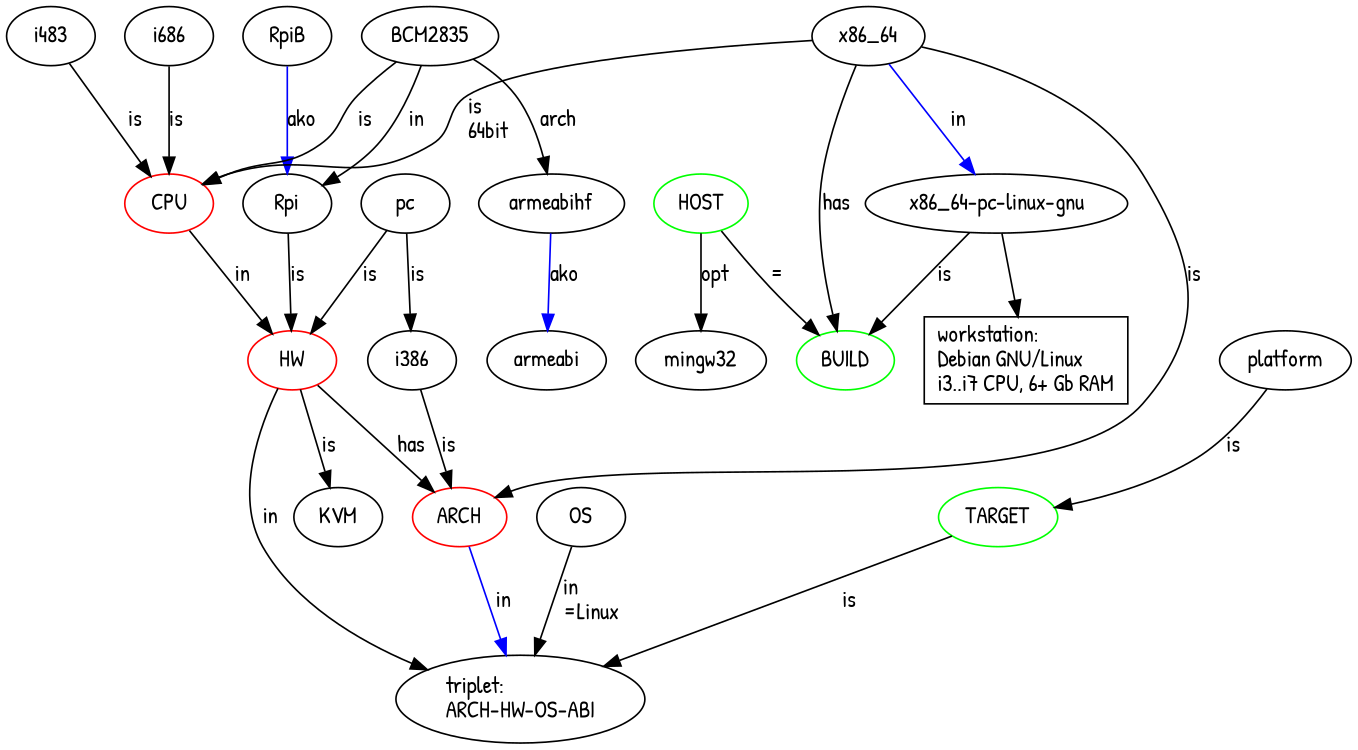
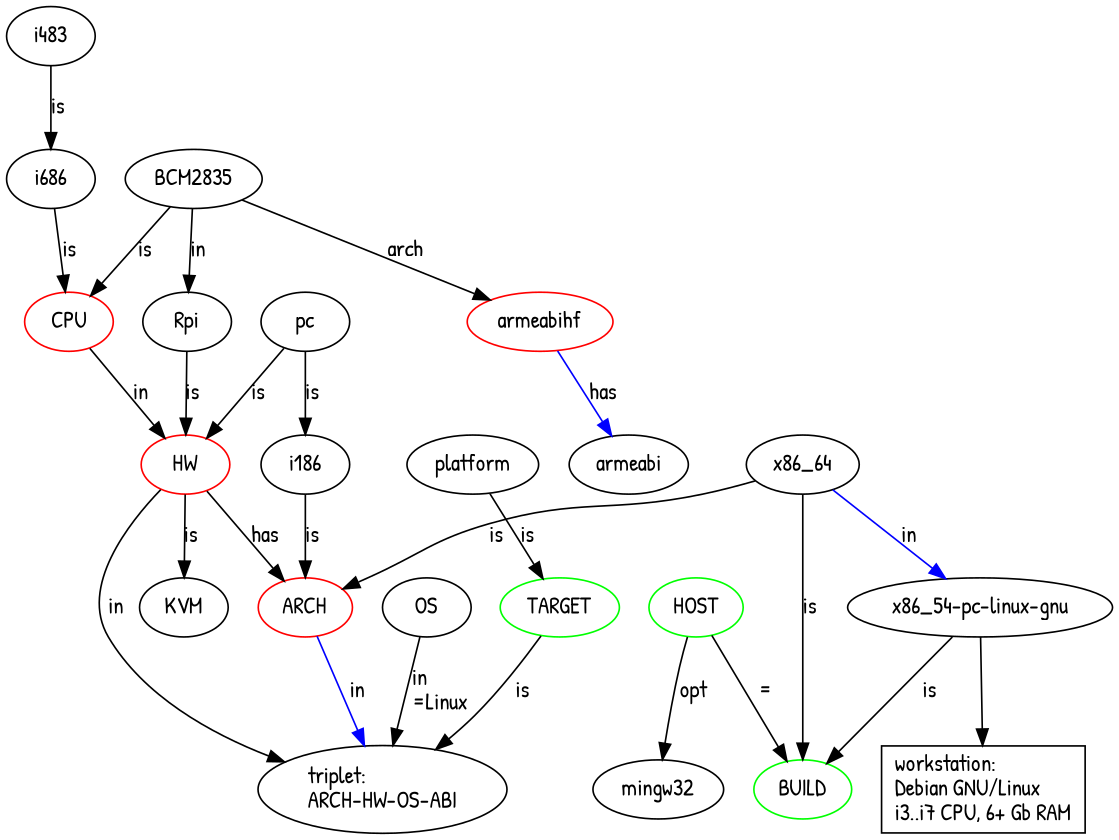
node "RpiB": removed
edge "x86_64" -> "CPU": removed, label "is 64bit"
edge "i483" -> "CPU": now "i483" -> "i686"
node "armeabihf": color black -> red
edge "x86_64" -> "BUILD": label "has" -> "is"
node "x86_64-pc-linux-gnu": label "x86_64-pc-linux-gnu" -> "x86_54-pc-linux-gnu"
edge "armeabihf" -> "armeabi": label "ako" -> "has"
node "i386": label "i386" -> "i186"
